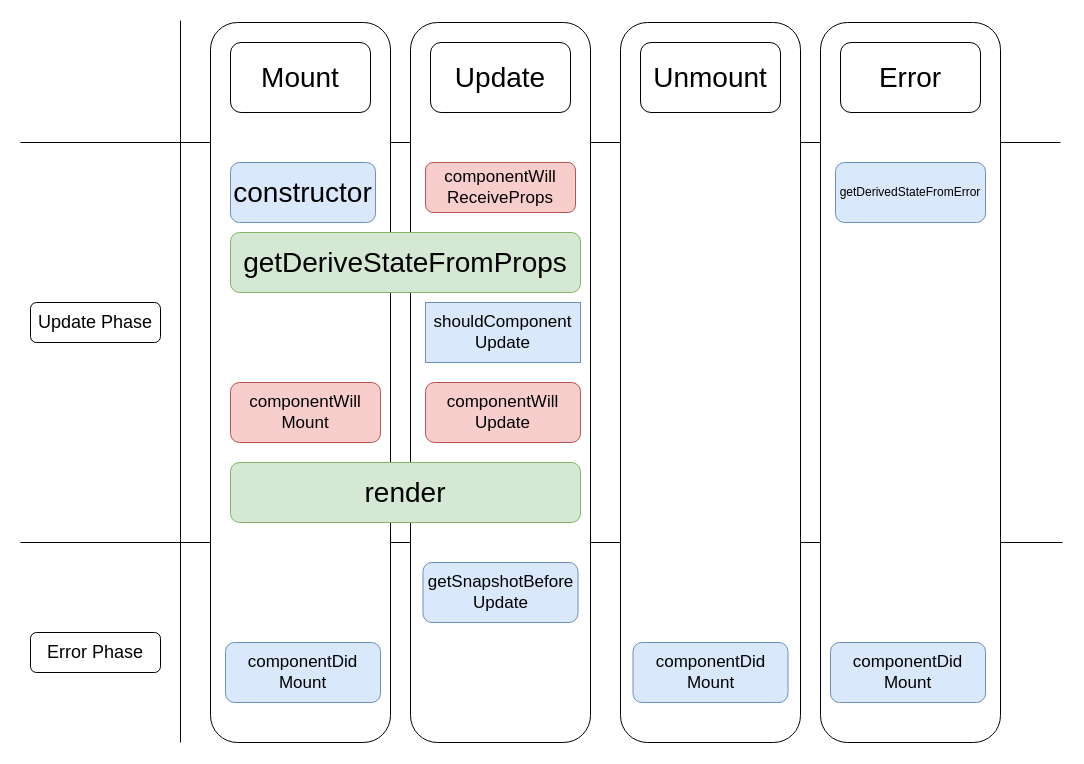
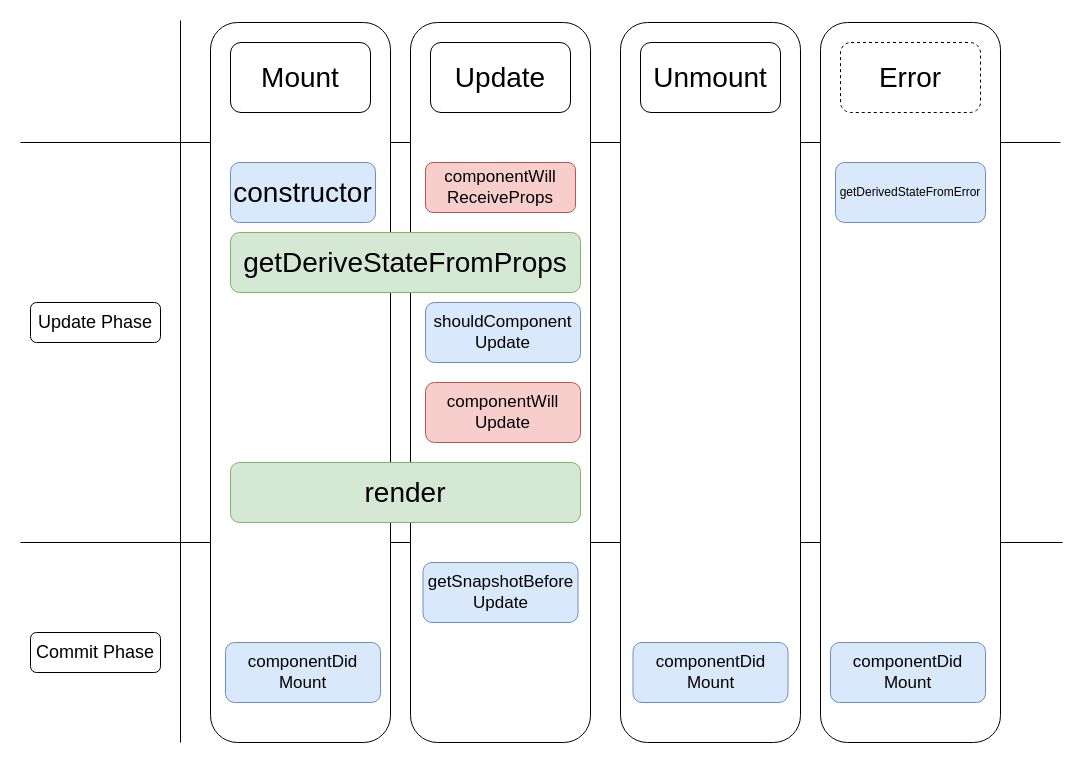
node "Error": style solid -> dashed
node "shouldComponent Update": shape rectangle -> rounded rectangle
node "componentWill Mount": removed
node "Error Phase": label "Error Phase" -> "Commit Phase"
